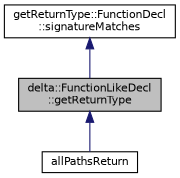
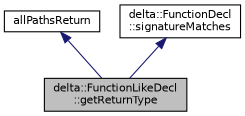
node "getReturnType::FunctionDecl ::signatureMatches": label "getReturnType::FunctionDecl ::signatureMatches" -> "delta::FunctionDecl ::signatureMatches"
edge "allPathsReturn" -> "delta::FunctionLikeDecl ::getReturnType": reversed
